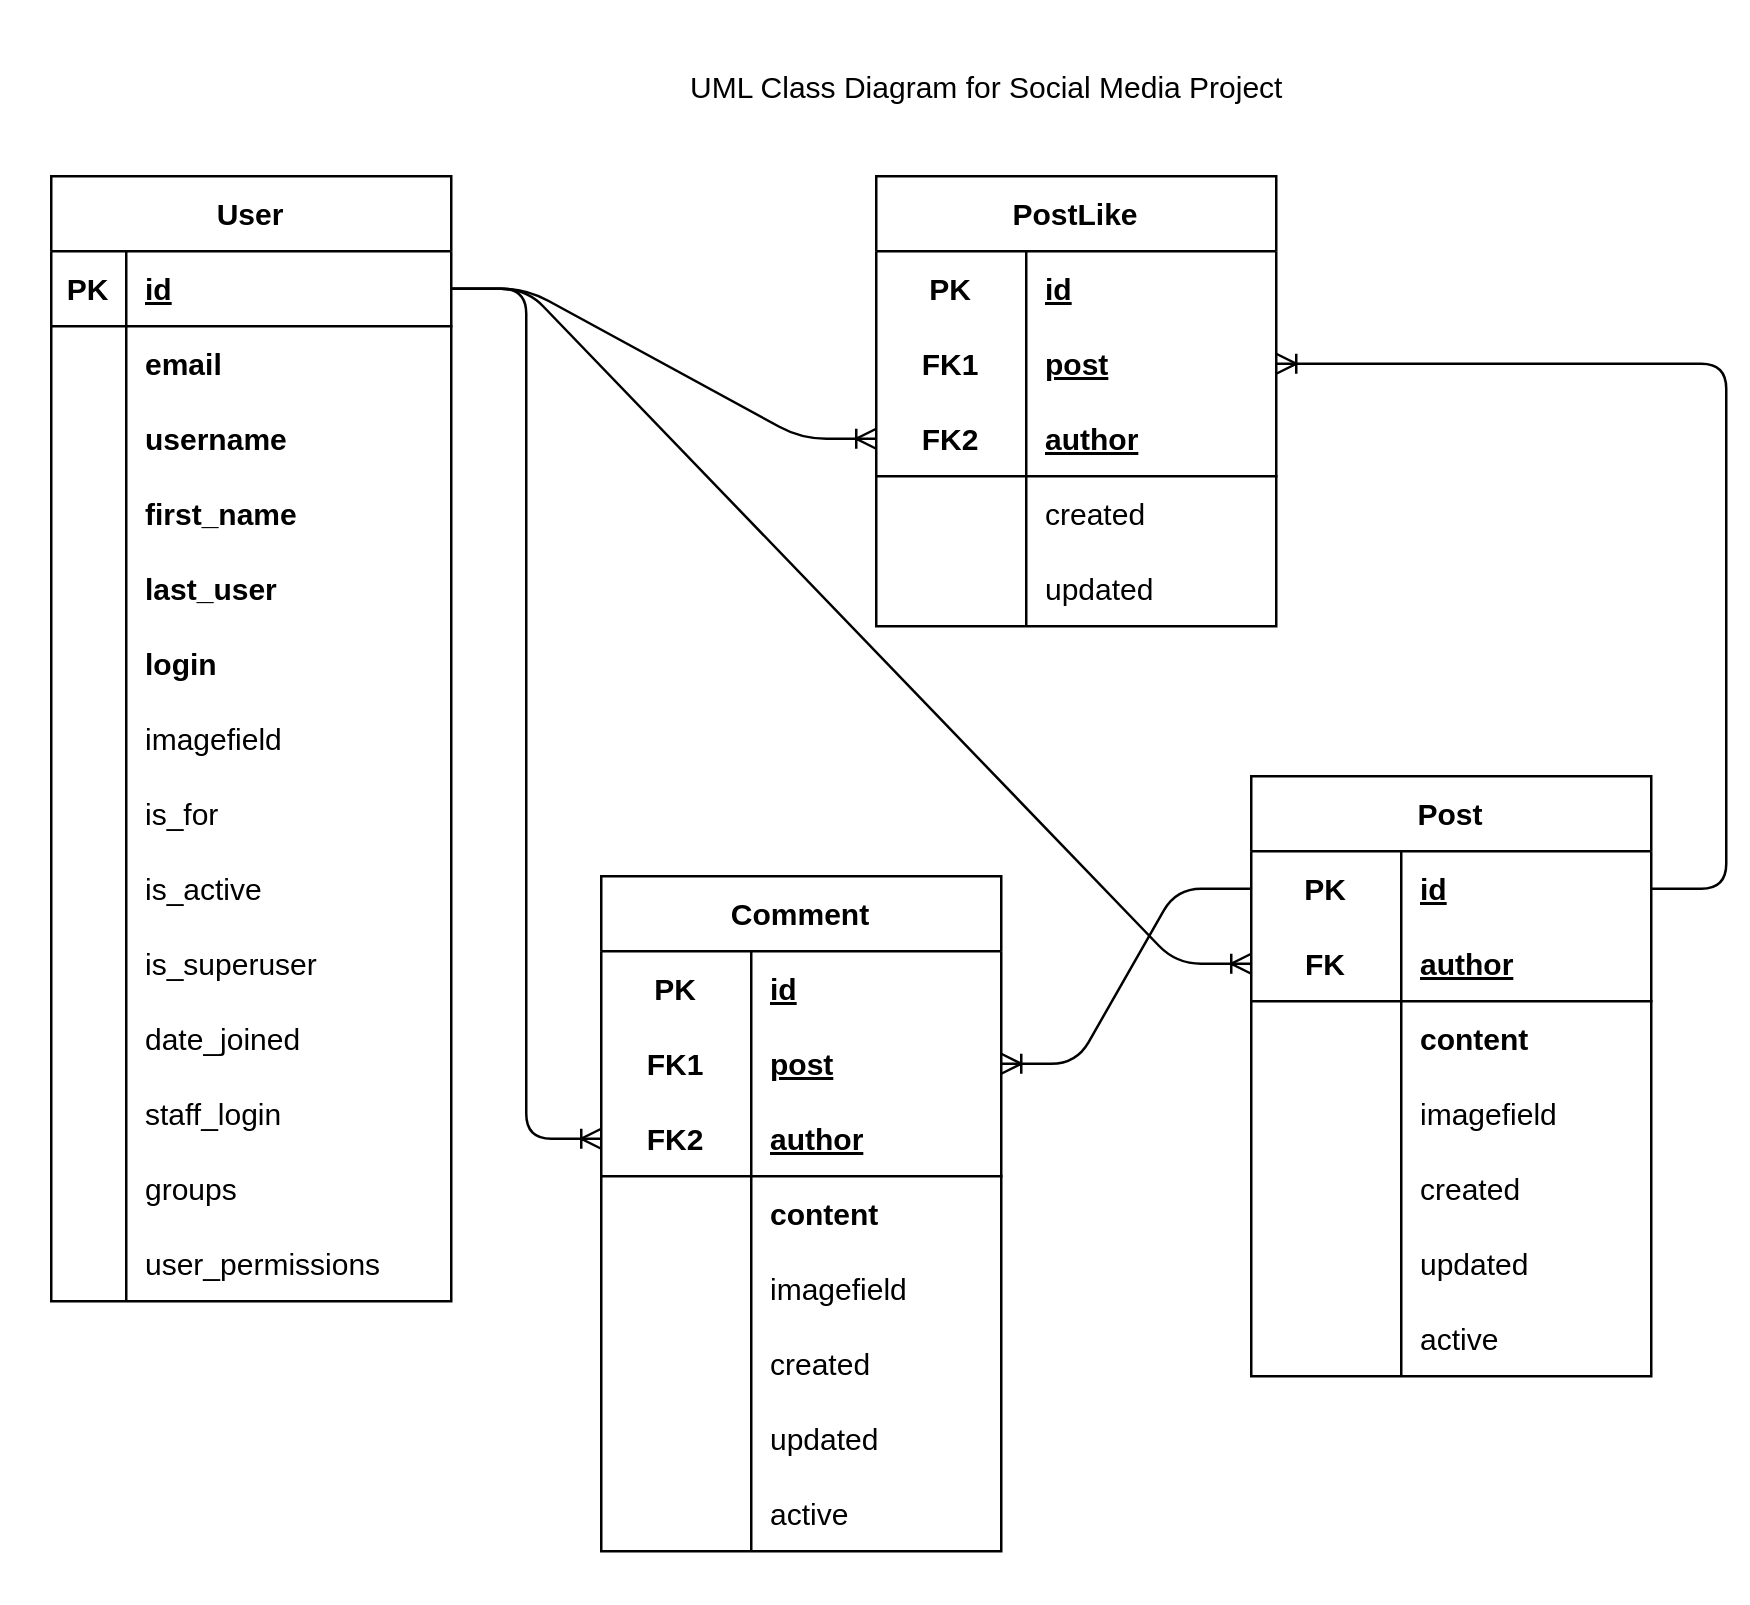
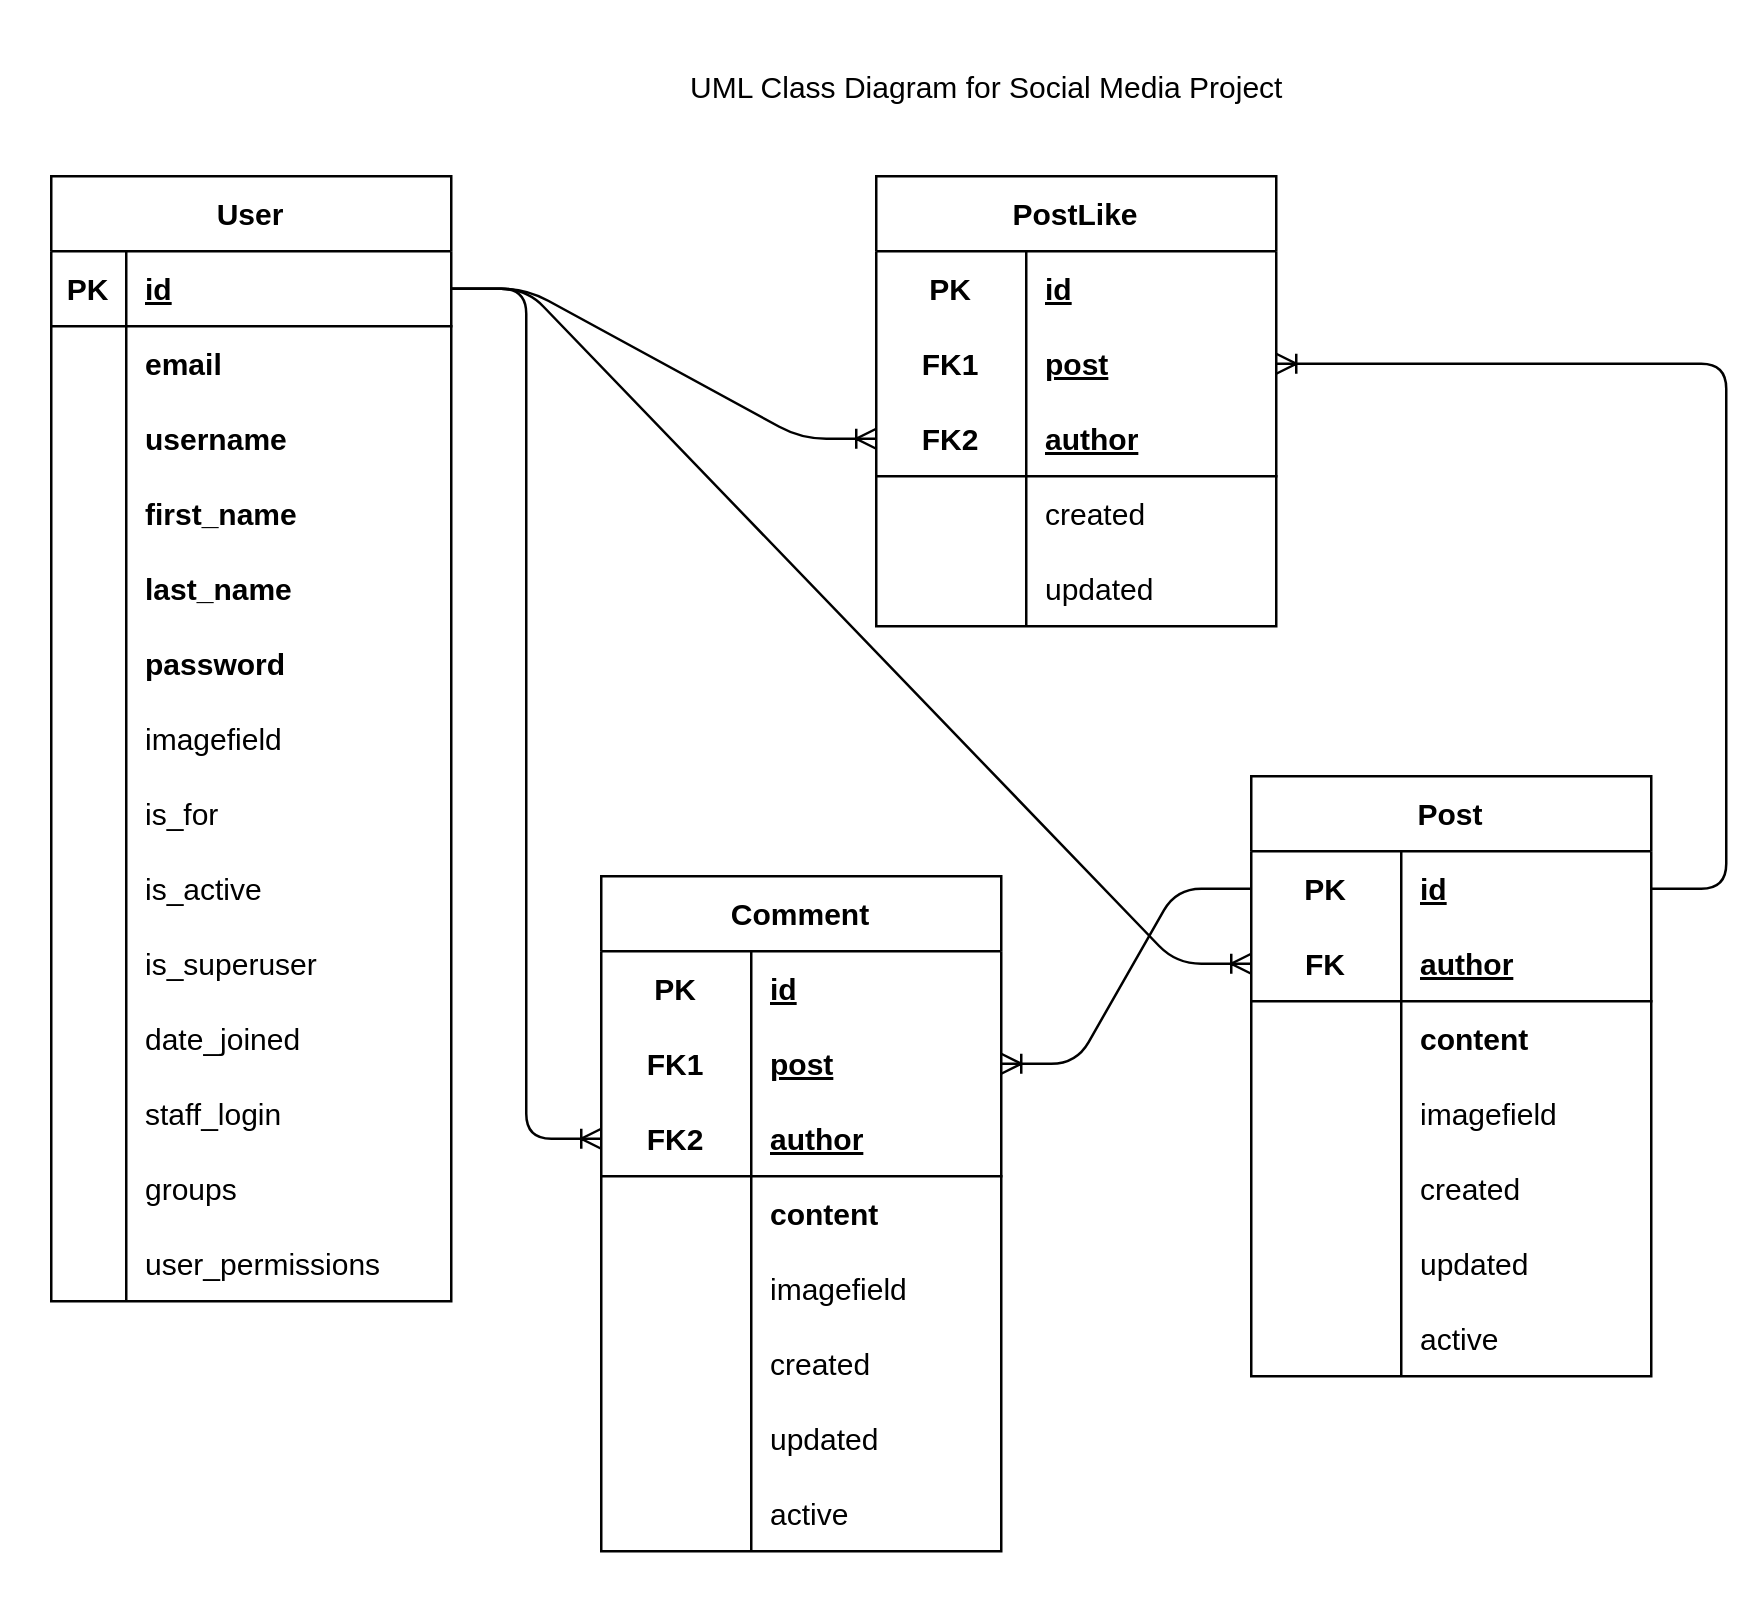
node "last_user": label "last_user" -> "last_name"
node "login": label "login" -> "password"
